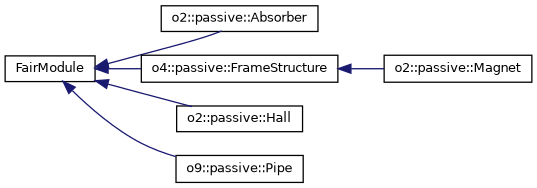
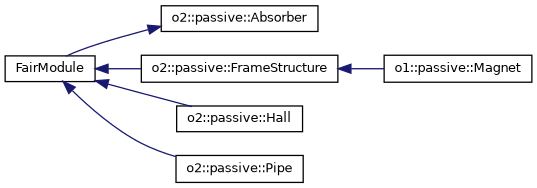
edge "o2::passive::Absorber" -> "FairModule": reversed
node "o4::passive::FrameStructure": label "o4::passive::FrameStructure" -> "o2::passive::FrameStructure"
node "o2::passive::Magnet": label "o2::passive::Magnet" -> "o1::passive::Magnet"
node "o9::passive::Pipe": label "o9::passive::Pipe" -> "o2::passive::Pipe"
